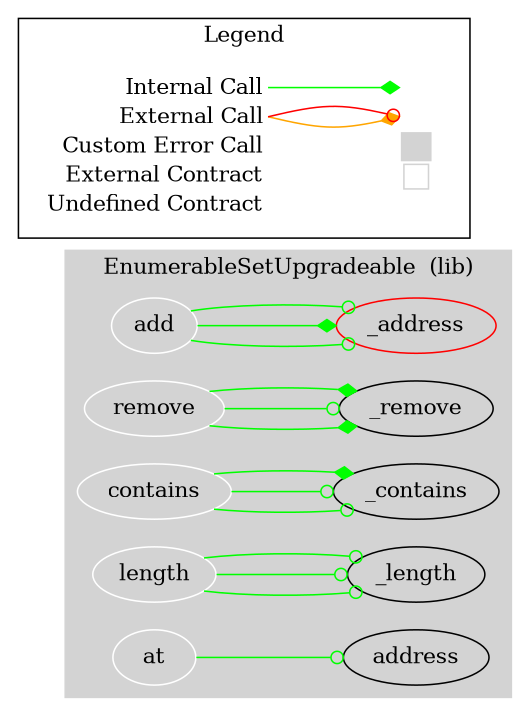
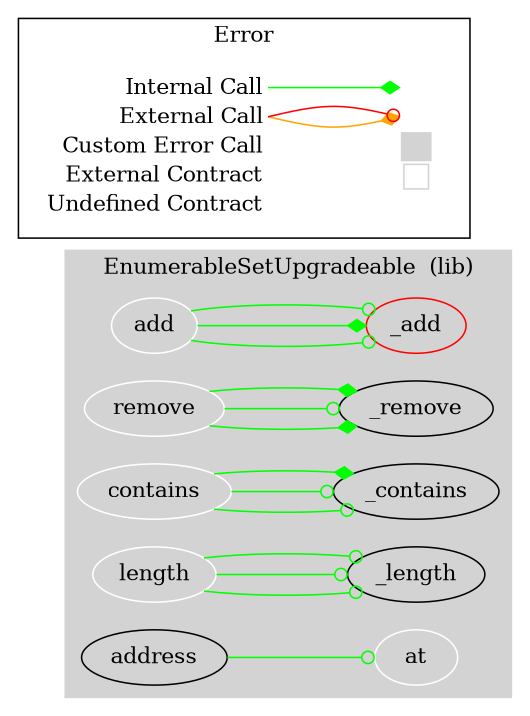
cluster "Legend": label "Legend" -> "Error"
node "_address": label "_address" -> "_add"
edge "at" -> "address": reversed
